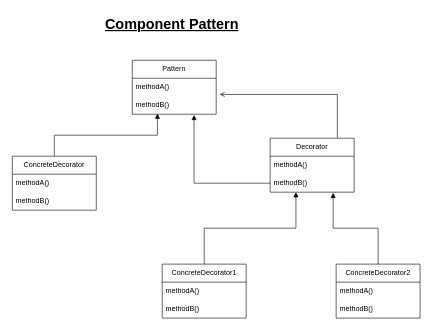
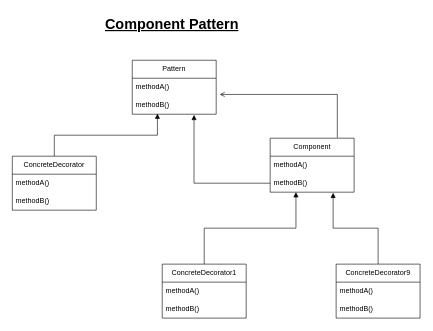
node "Decorator": label "Decorator" -> "Component"
node "ConcreteDecorator2": label "ConcreteDecorator2" -> "ConcreteDecorator9"
